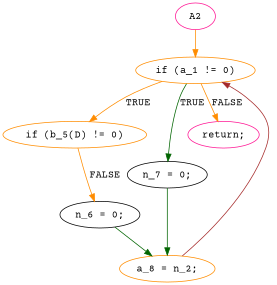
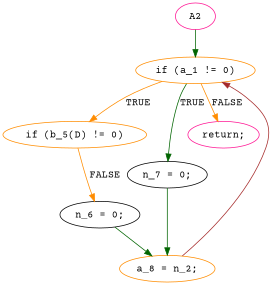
edge "A2" -> "if (a_1 != 0)": color darkorange -> darkgreen
